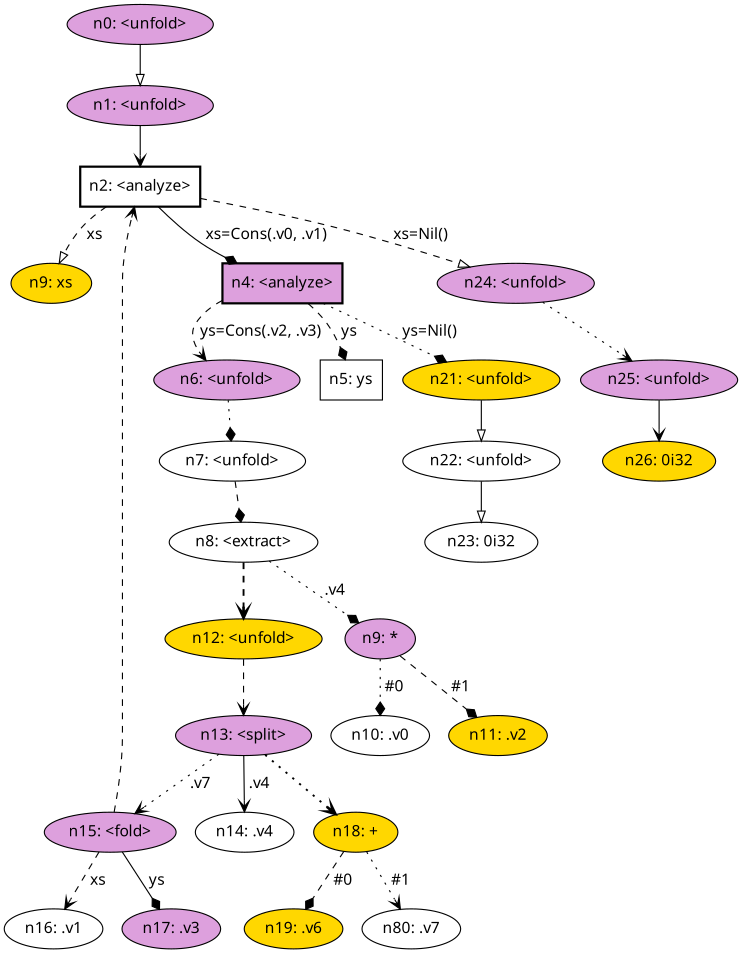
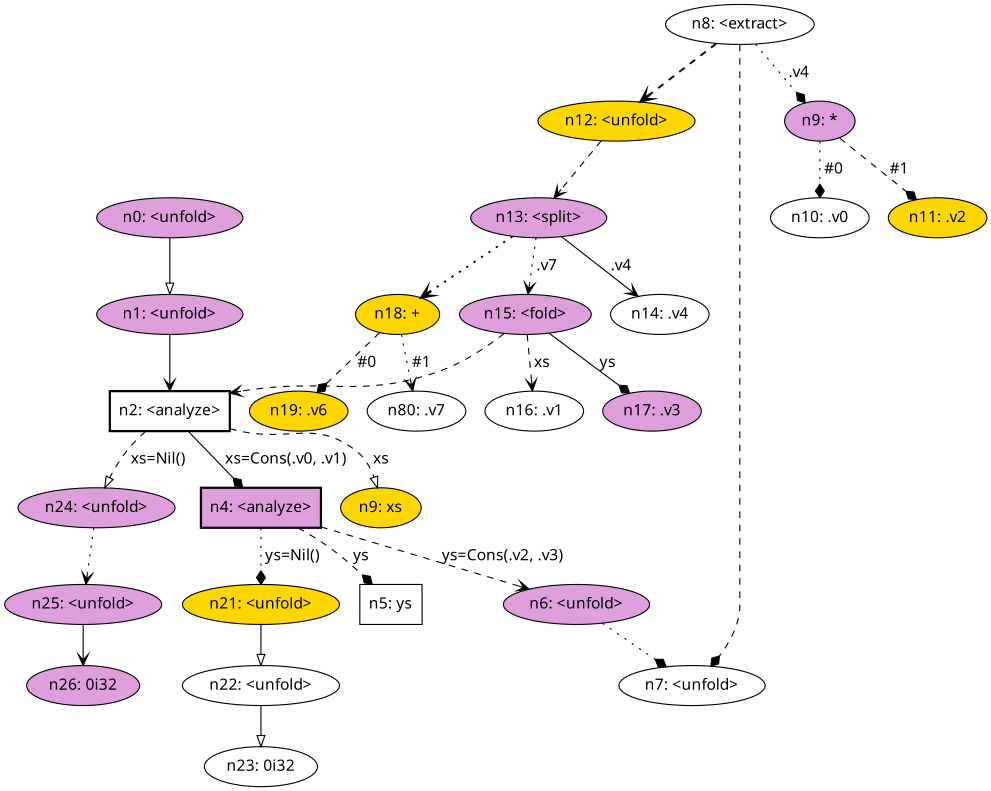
node "n26: 0i32": fillcolor gold -> plum
edge "n7: <unfold>" -> "n8: <extract>": reversed
